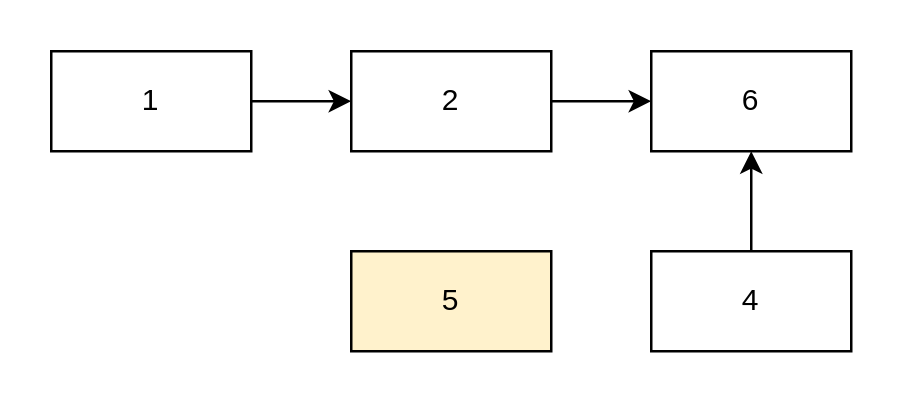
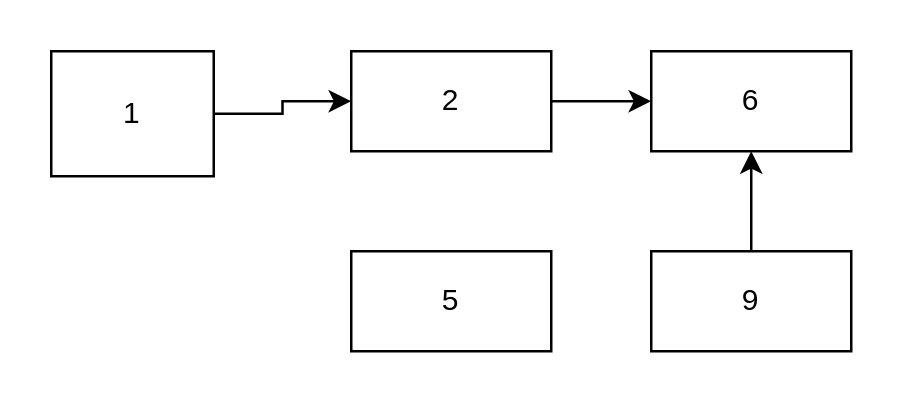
node "1": size 200x100 -> 163x125
node "5": fillcolor #fff2cc -> #ffffff
node "4": label "4" -> "9"
